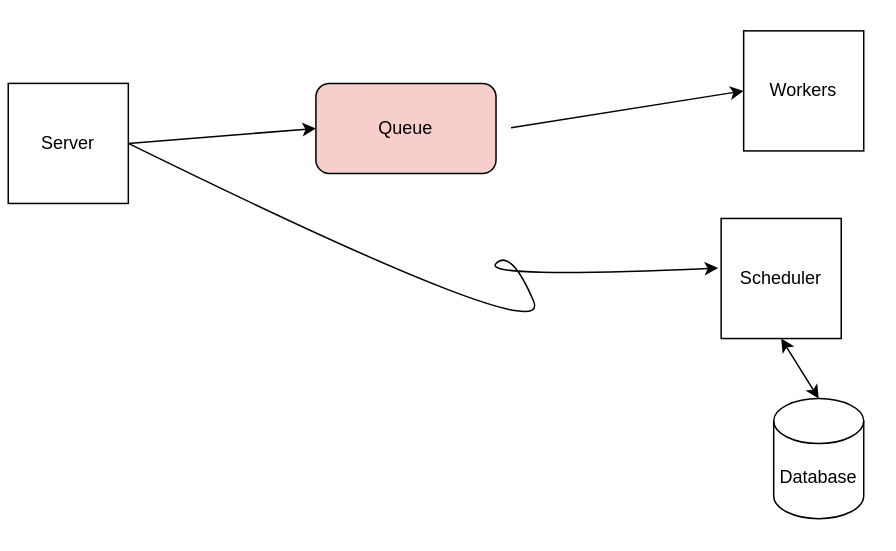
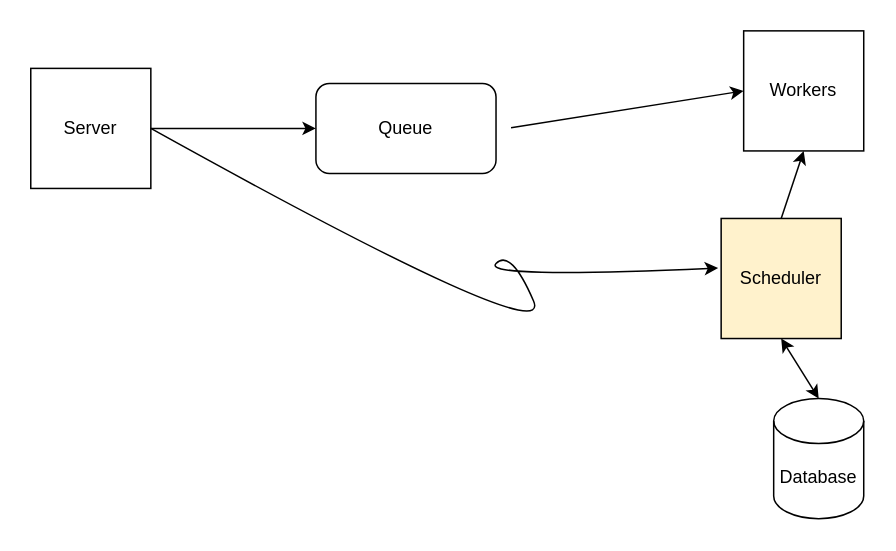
node "Queue": fillcolor #f8cecc -> #ffffff
node "Server": moved (68, 143) -> (91, 128)
edge "Scheduler" -> "Workers": added
node "Scheduler": fillcolor #ffffff -> #fff2cc
